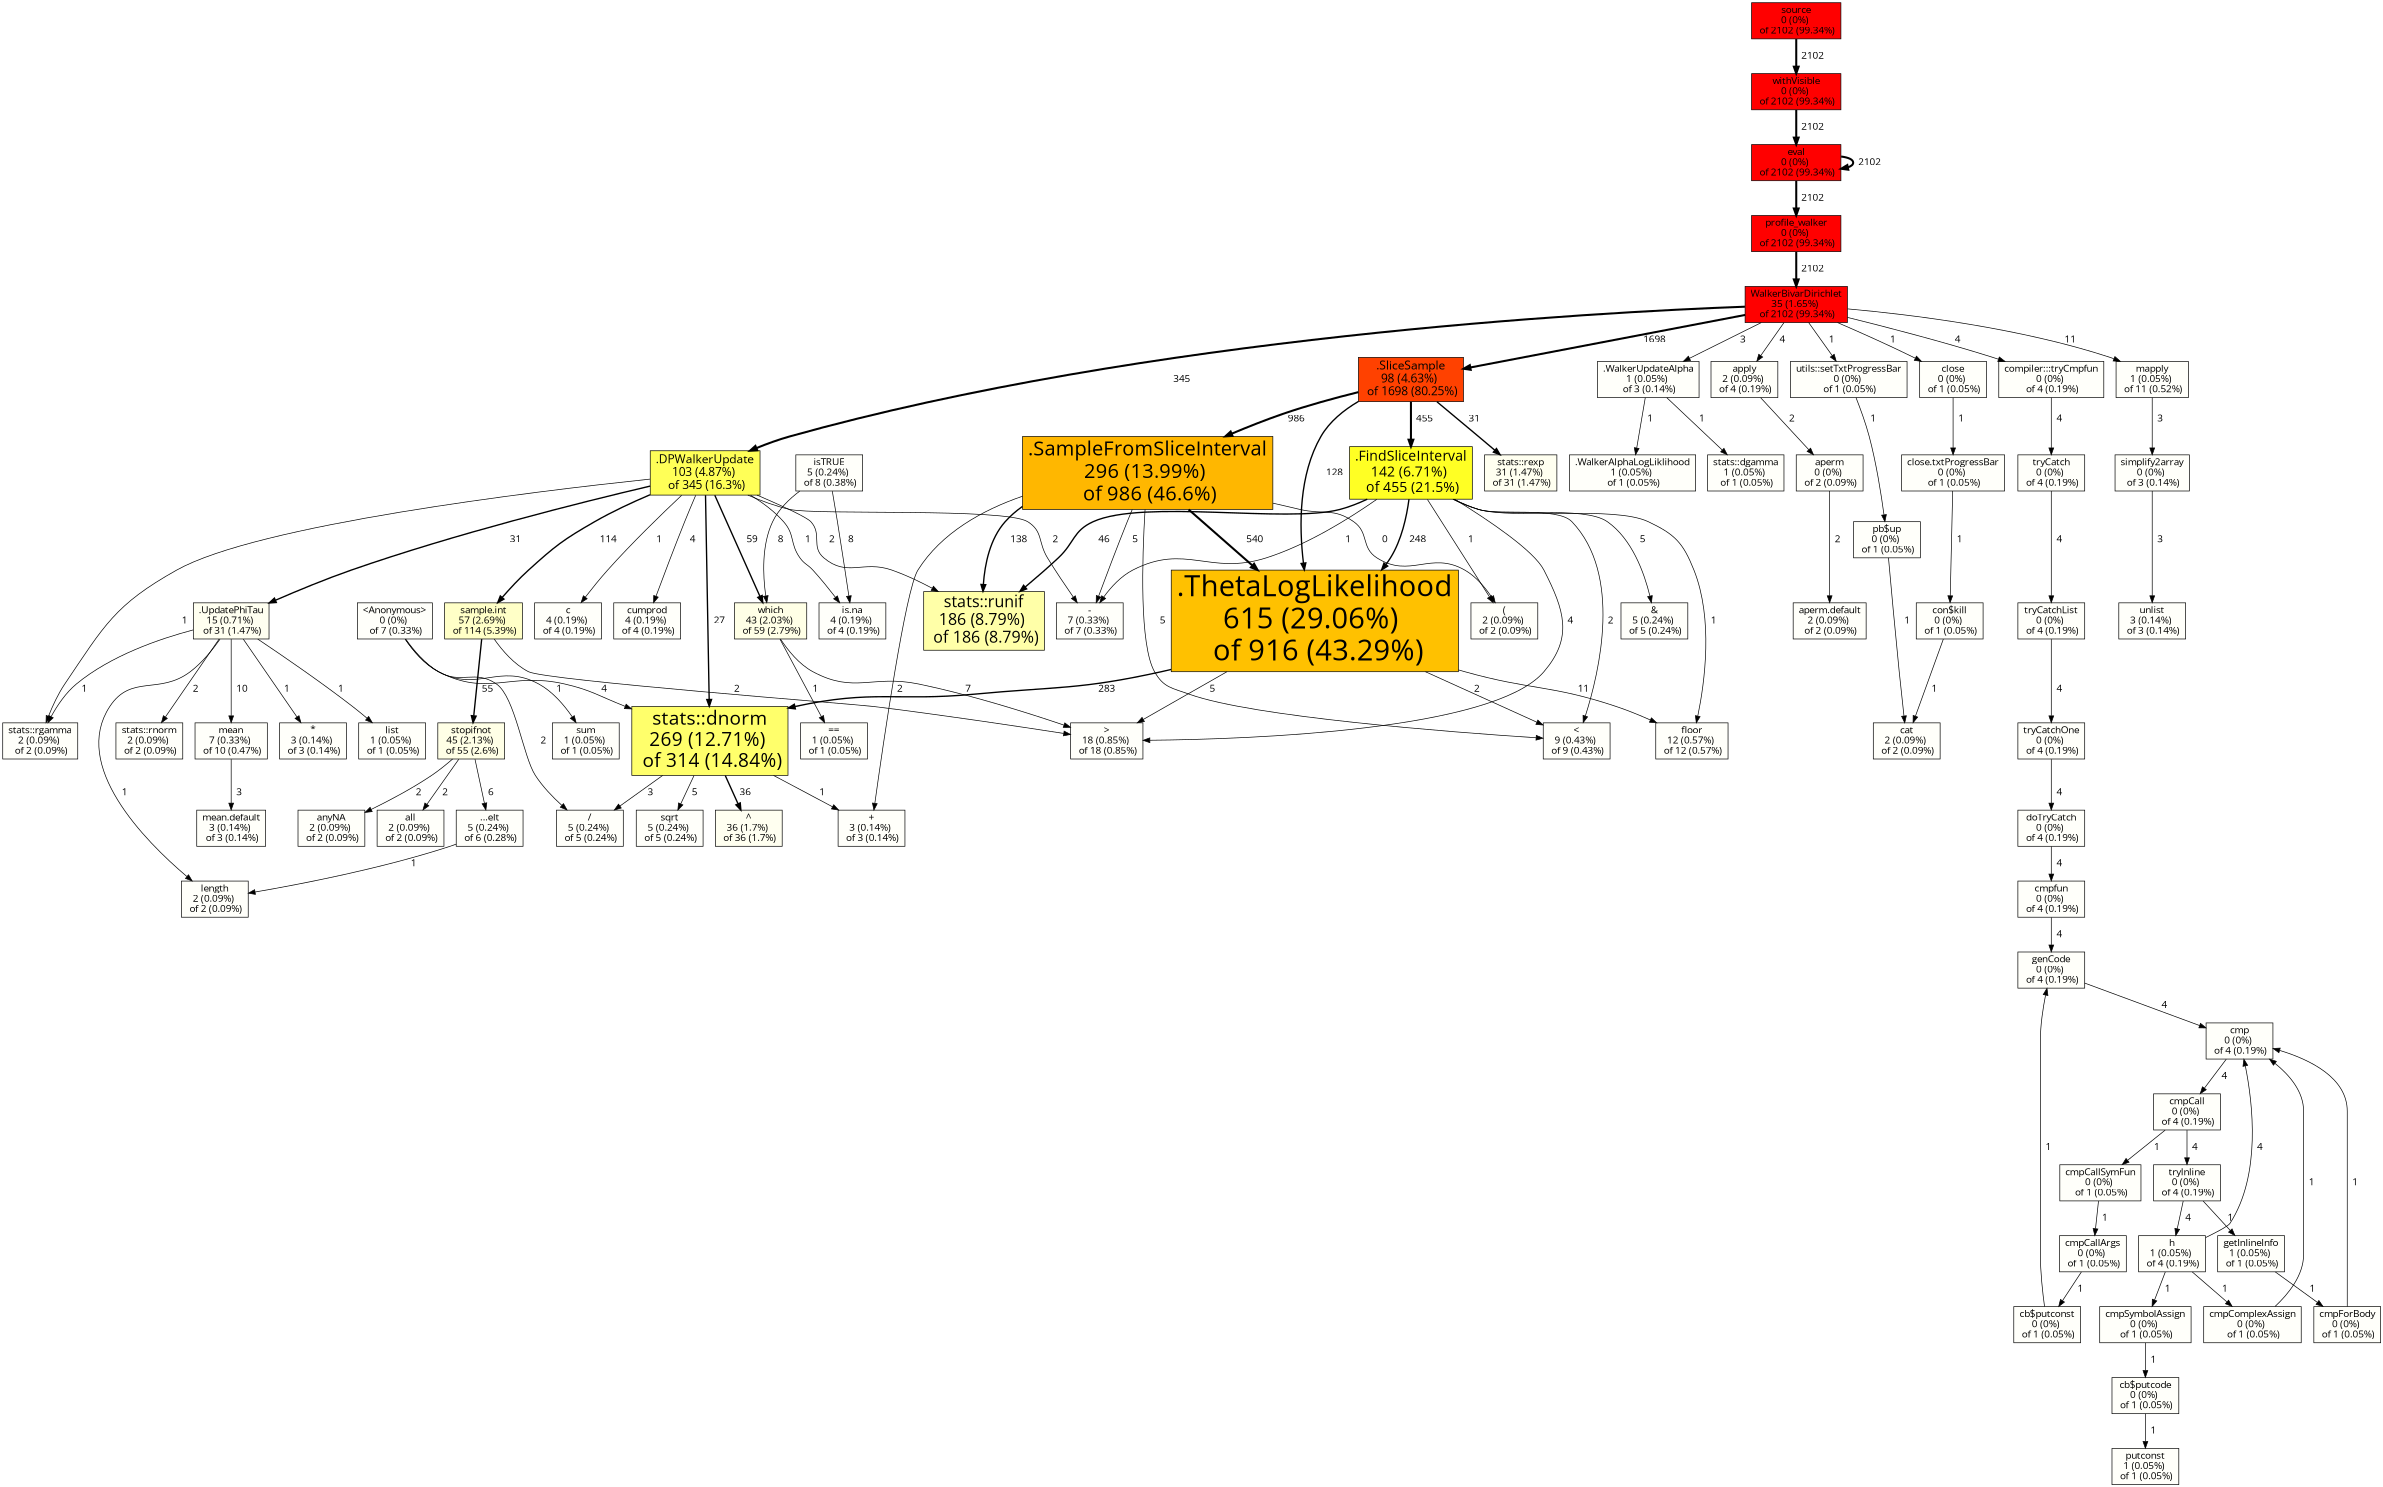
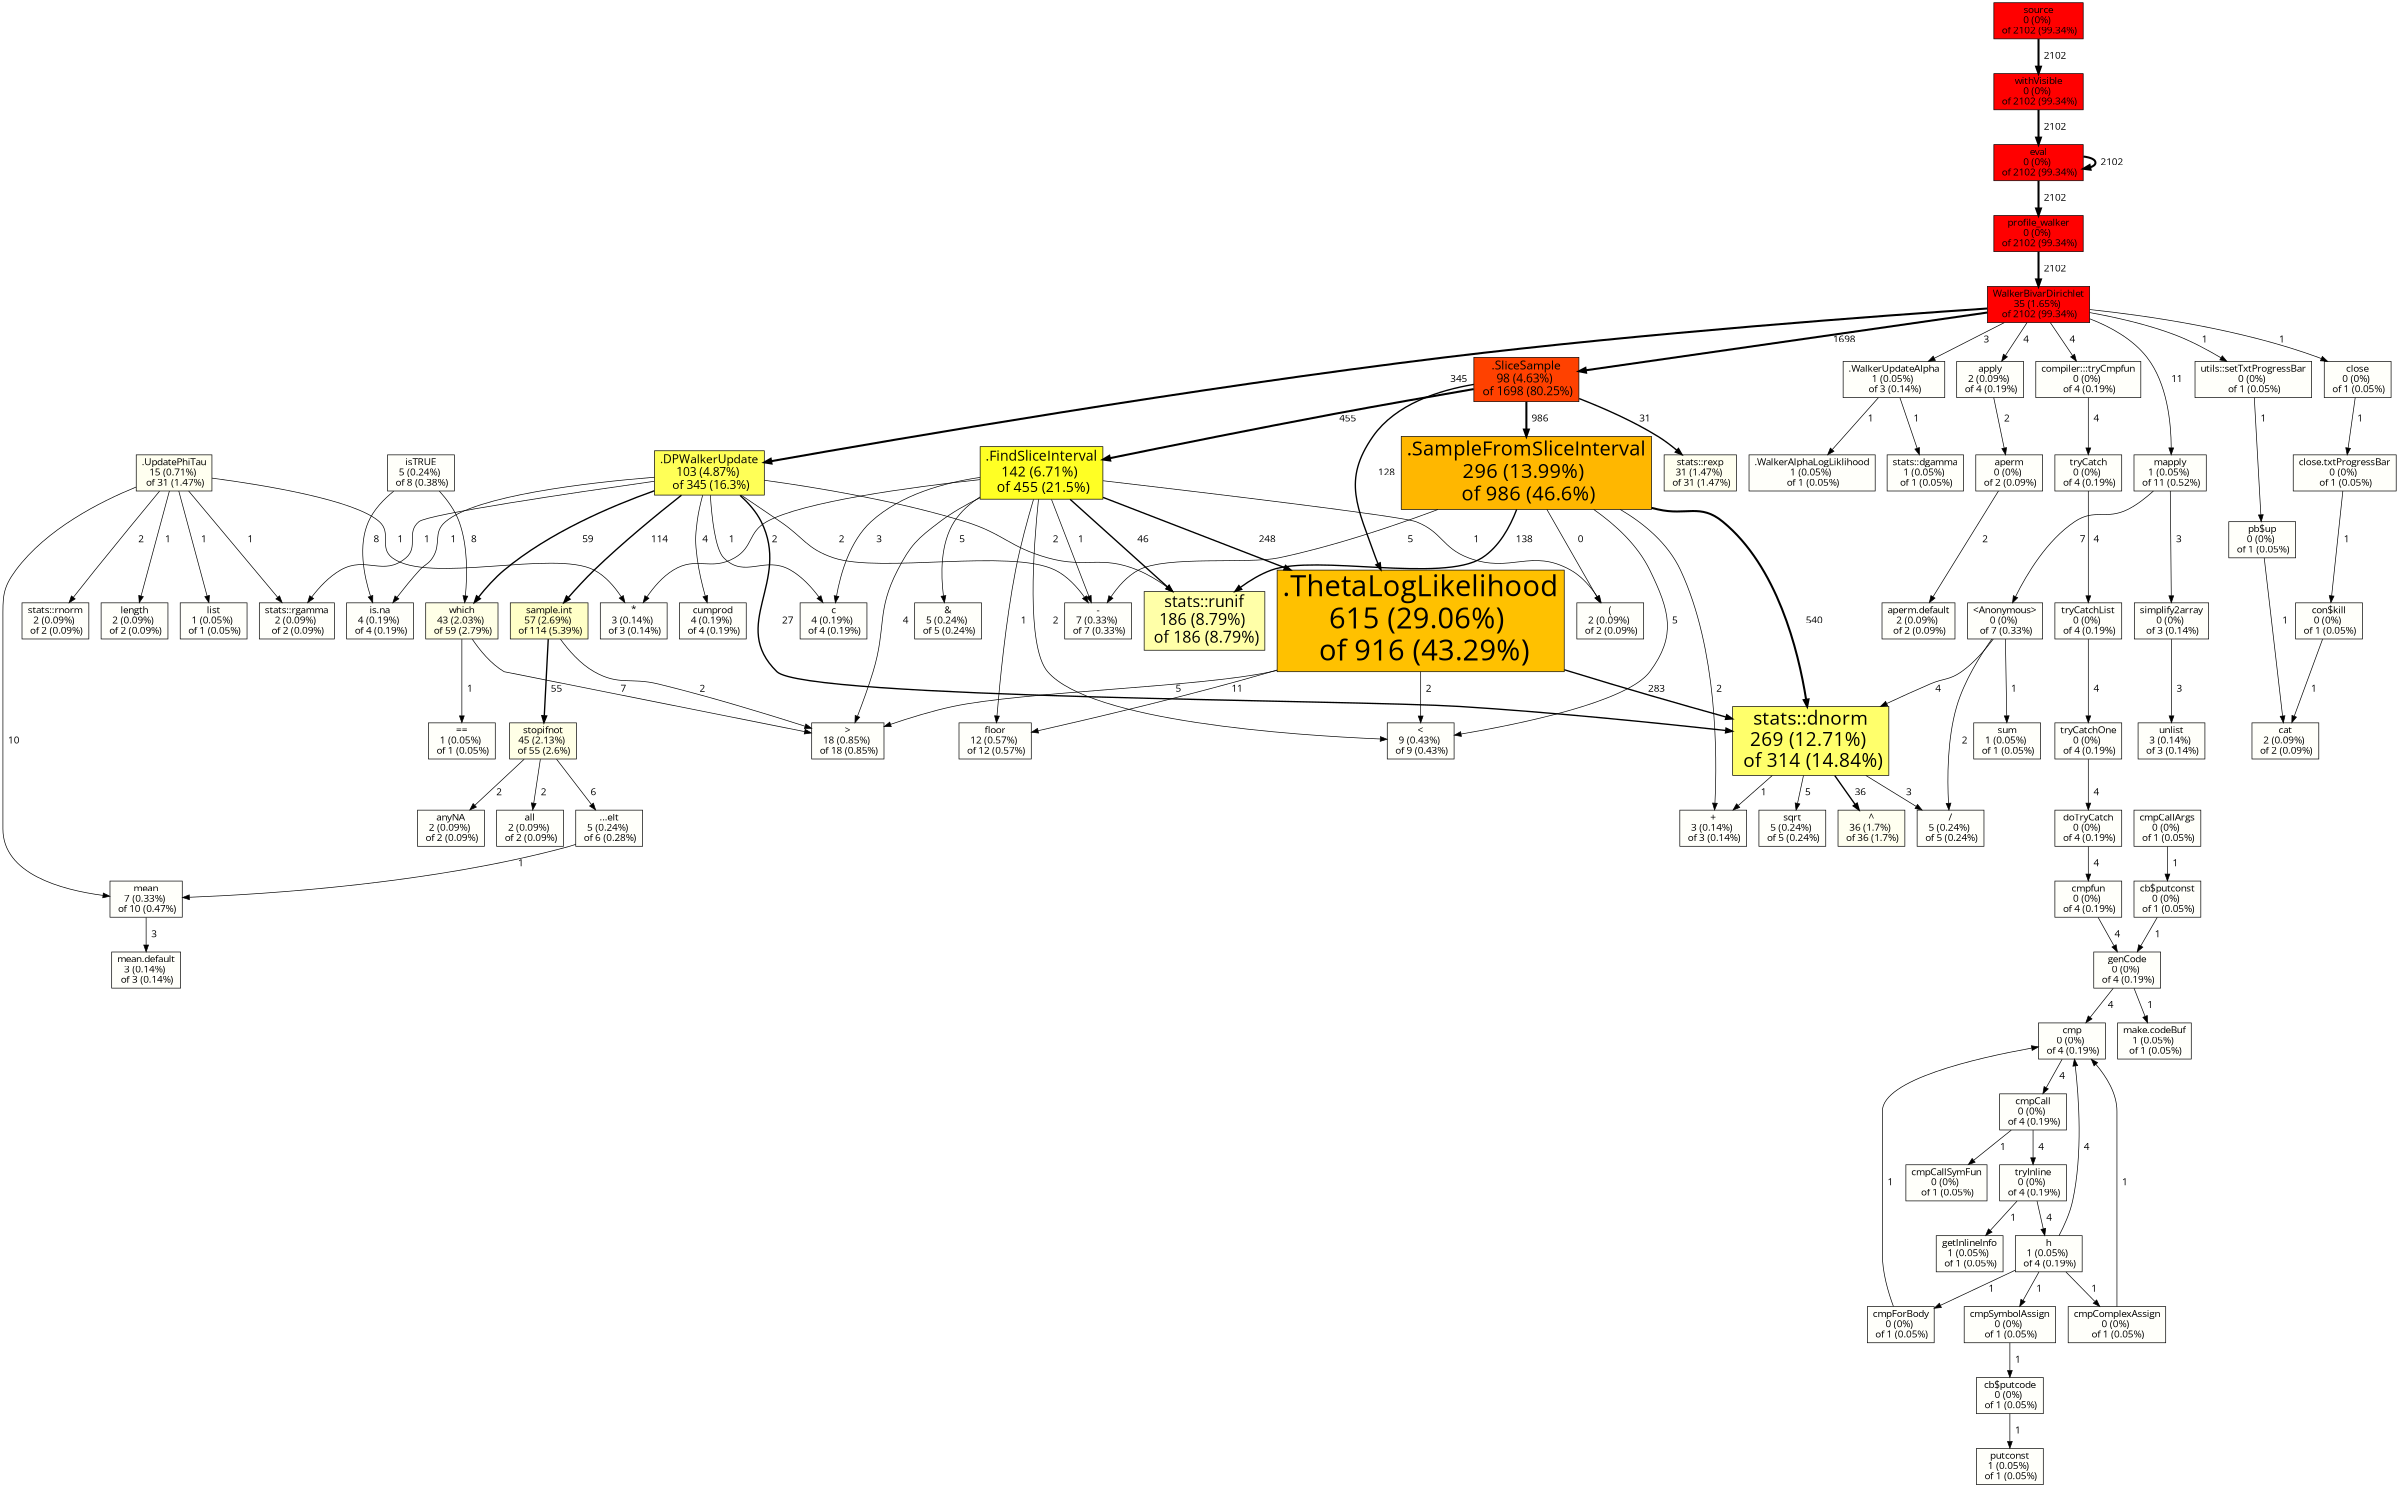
edge ".FindSliceInterval 142 (6.71%) of 455 (21.5%)" -> "* 3 (0.14%) of 3 (0.14%)": added, label "2"
edge ".FindSliceInterval 142 (6.71%) of 455 (21.5%)" -> "c 4 (0.19%) of 4 (0.19%)": added, label "3"
edge "mapply 1 (0.05%) of 11 (0.52%)" -> "<Anonymous> 0 (0%) of 7 (0.33%)": added, label "7"
edge ".DPWalkerUpdate 103 (4.87%) of 345 (16.3%)" -> ".UpdatePhiTau 15 (0.71%) of 31 (1.47%)": removed, label "31"
edge ".SampleFromSliceInterval 296 (13.99%) of 986 (46.6%)" -> ".ThetaLogLikelihood 615 (29.06%) of 916 (43.29%)": now ".SampleFromSliceInterval 296 (13.99%) of 986 (46.6%)" -> "stats::dnorm 269 (12.71%) of 314 (14.84%)"
edge "...elt 5 (0.24%) of 6 (0.28%)" -> "length 2 (0.09%) of 2 (0.09%)": now "...elt 5 (0.24%) of 6 (0.28%)" -> "mean 7 (0.33%) of 10 (0.47%)"
node "make.codeBuf 1 (0.05%) of 1 (0.05%)": added
edge "cmpCallSymFun 0 (0%) of 1 (0.05%)" -> "cmpCallArgs 0 (0%) of 1 (0.05%)": removed, label "1"
edge "getInlineInfo 1 (0.05%) of 1 (0.05%)" -> "cmpForBody 0 (0%) of 1 (0.05%)": now "h 1 (0.05%) of 4 (0.19%)" -> "cmpForBody 0 (0%) of 1 (0.05%)"
